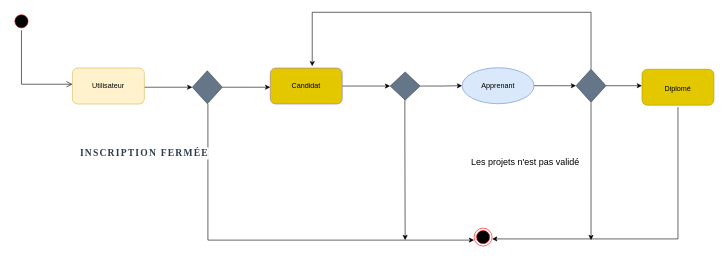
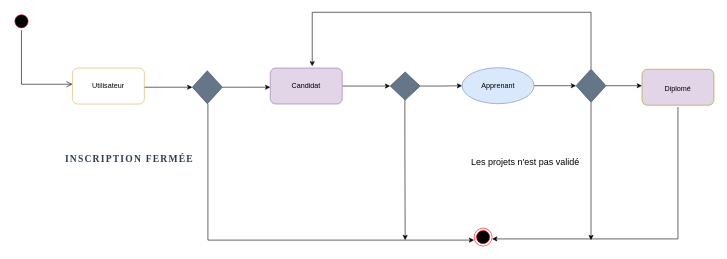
node "Utilisateur": fillcolor #fff2cc -> #ffffff
node "Candidat": fillcolor #e3c800 -> #e1d5e7
node "Diplomé": fillcolor #e3c800 -> #e1d5e7
node "INSCRIPTION FERMÉE": moved (144, 162) -> (129, 168)
